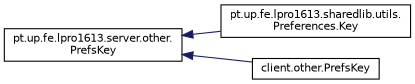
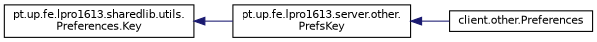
edge "pt.up.fe.lpro1613.sharedlib.utils. Preferences.Key" -> "pt.up.fe.lpro1613.server.other. PrefsKey": reversed
node "client.other.PrefsKey": label "client.other.PrefsKey" -> "client.other.Preferences"
